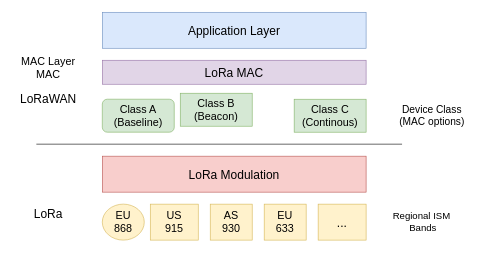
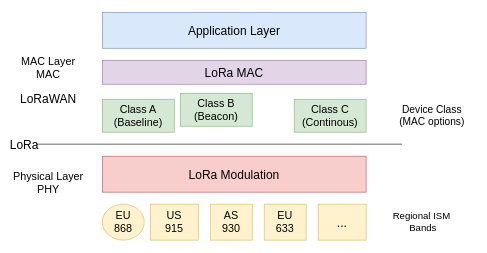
node "Class A (Baseline)": shape rounded rectangle -> rectangle
node "Physical Layer PHY": added
node "LoRa": moved (48, 213) -> (24, 144)
